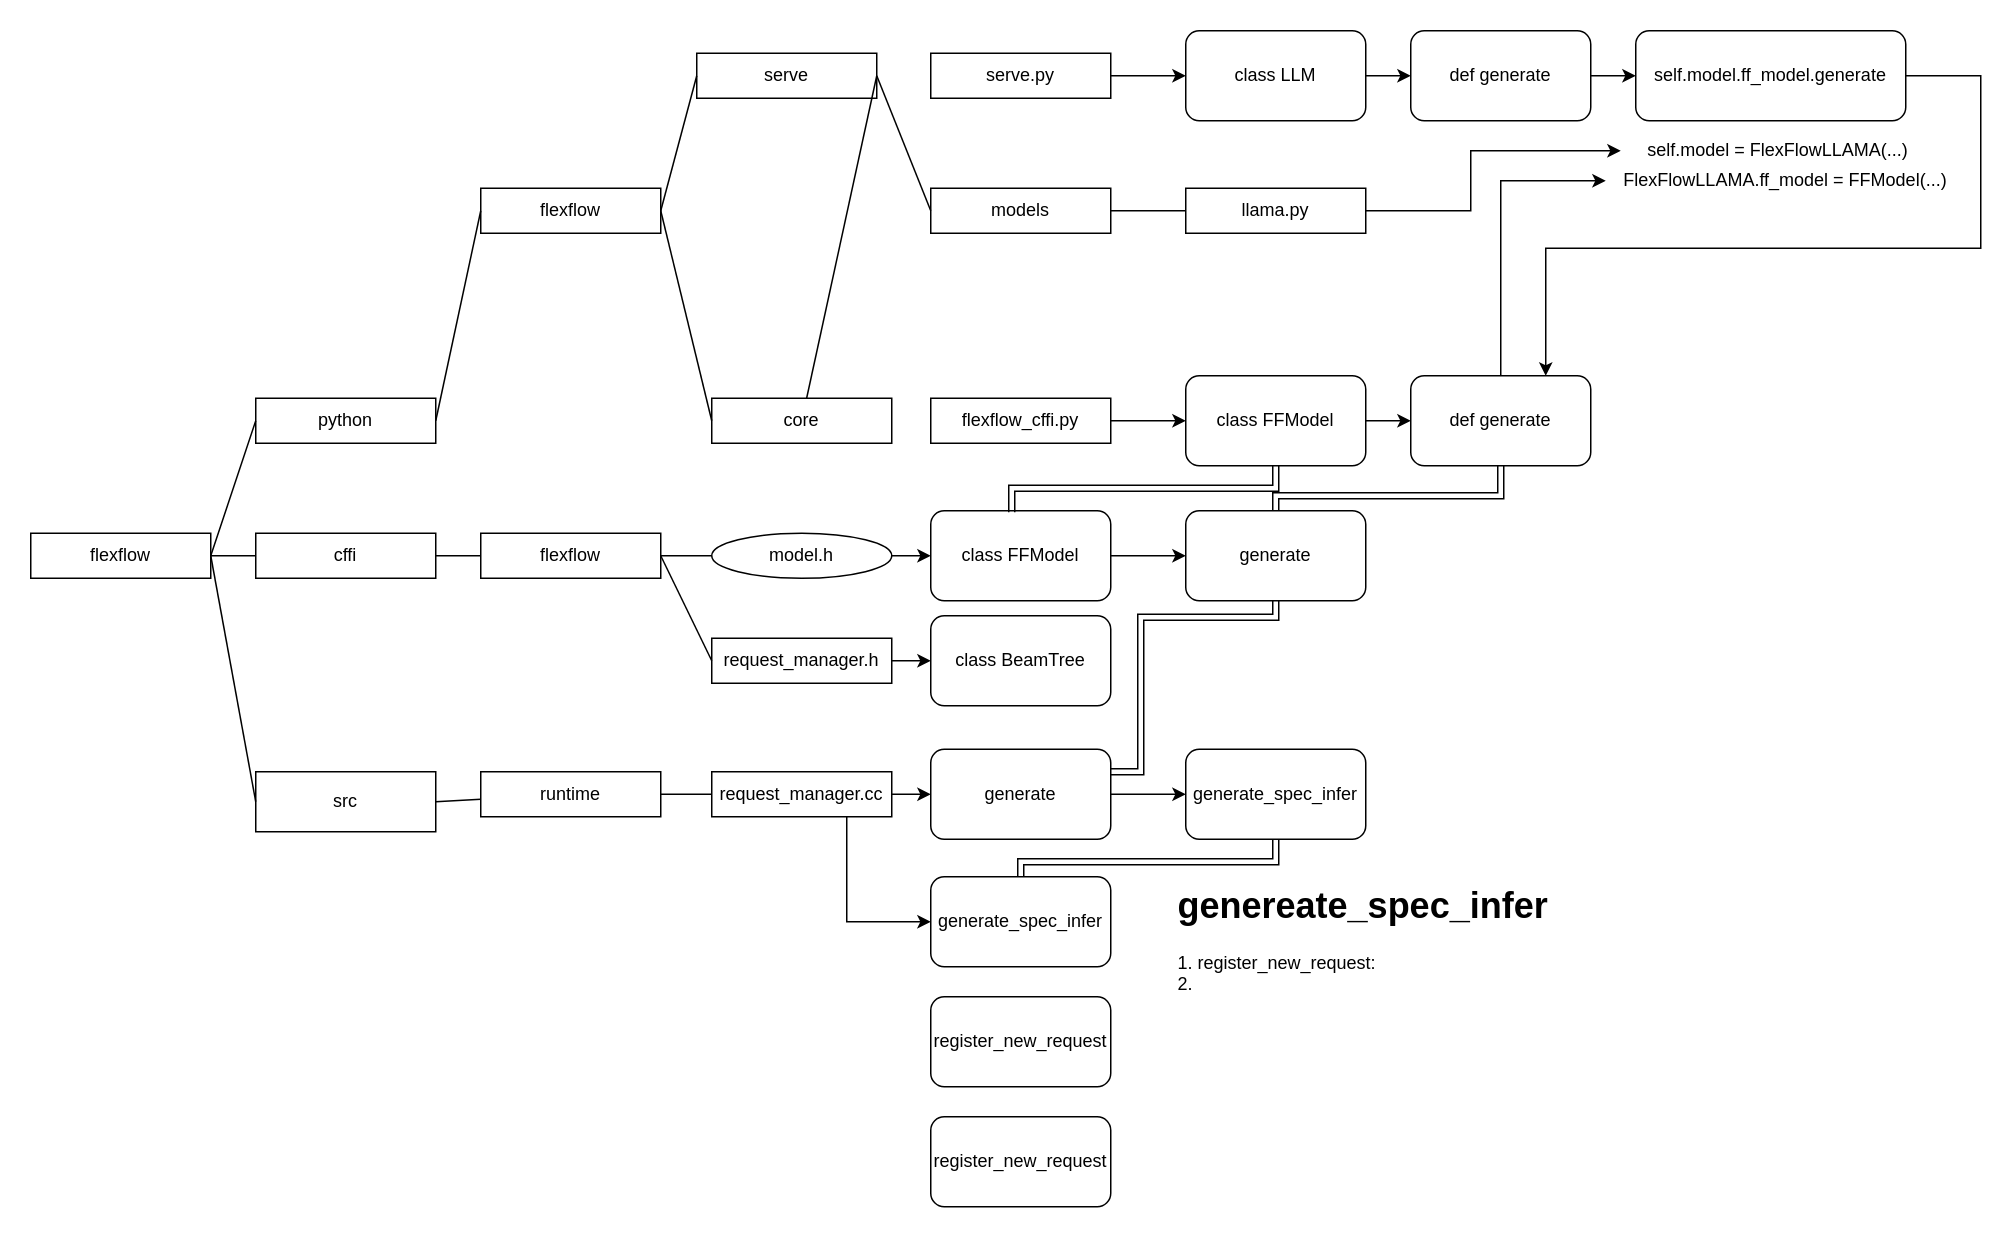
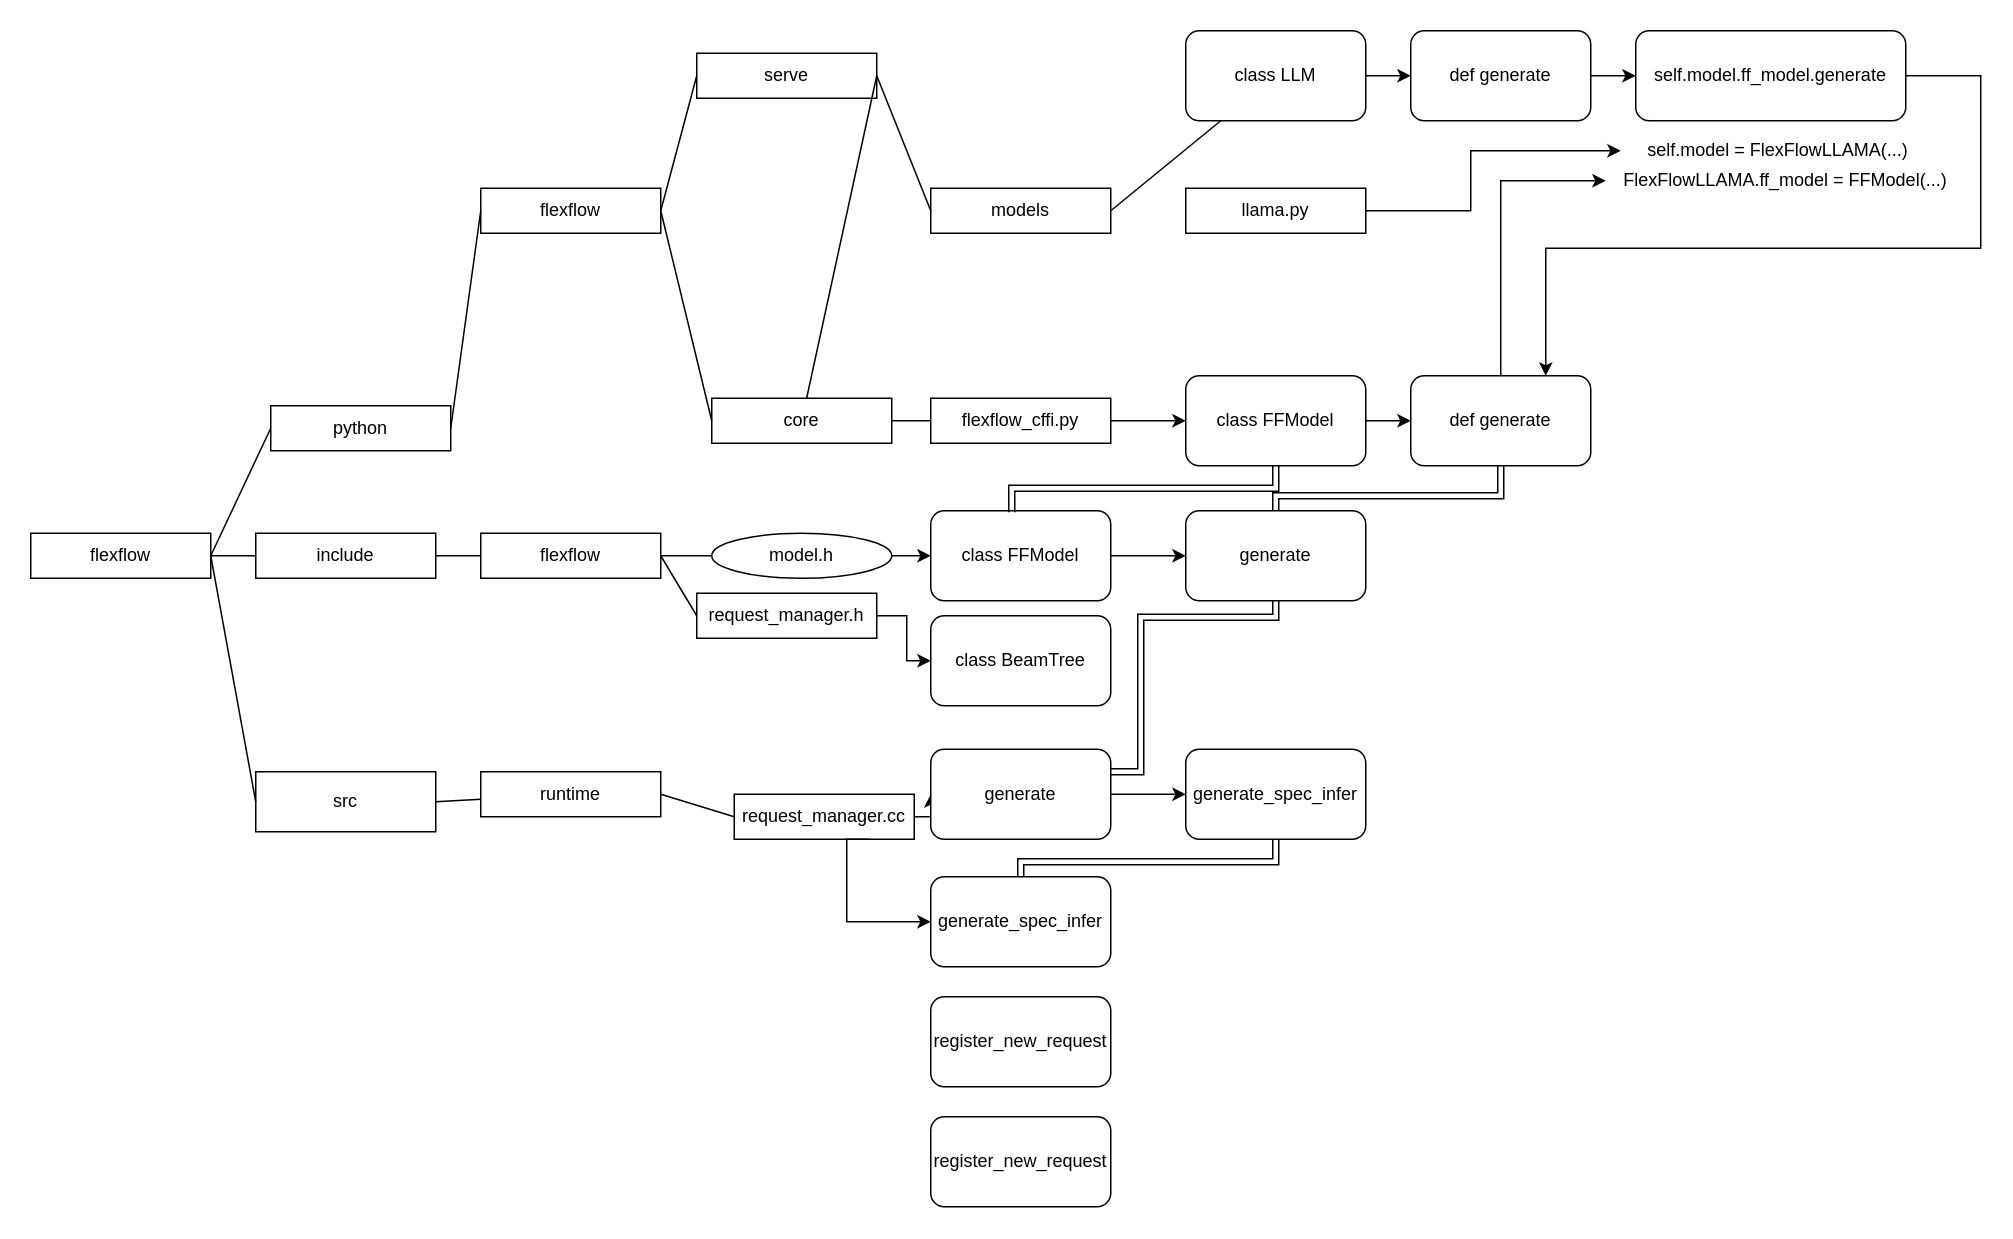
node "serve.py": removed
edge "serve.py" -> "class LLM": removed
edge "models" -- "llama.py": now "models" -- "class LLM"
node "python": moved (346, 421) -> (361, 428)
edge "core" -- "flexflow_cffi.py": added
node "cffi": label "cffi" -> "include"
node "request_manager.h": moved (802, 661) -> (787, 616)
node "request_manager.cc": moved (802, 794) -> (824, 817)
node "genereate_spec_infer 1. register_new_request: 2.": removed
